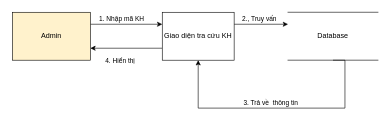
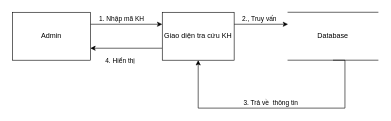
node "Admin": fillcolor #fff2cc -> #ffffff
